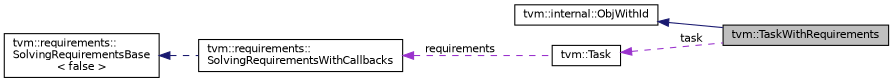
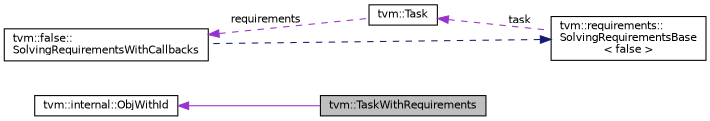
edge "tvm::TaskWithRequirements" -> "tvm::internal::ObjWithId": color midnightblue -> darkorchid3
edge "tvm::TaskWithRequirements" -> "tvm::Task": now "tvm::requirements:: SolvingRequirementsBase < false >" -> "tvm::Task"
node "tvm::requirements:: SolvingRequirementsWithCallbacks": label "tvm::requirements:: SolvingRequirementsWithCallbacks" -> "tvm::false:: SolvingRequirementsWithCallbacks"
